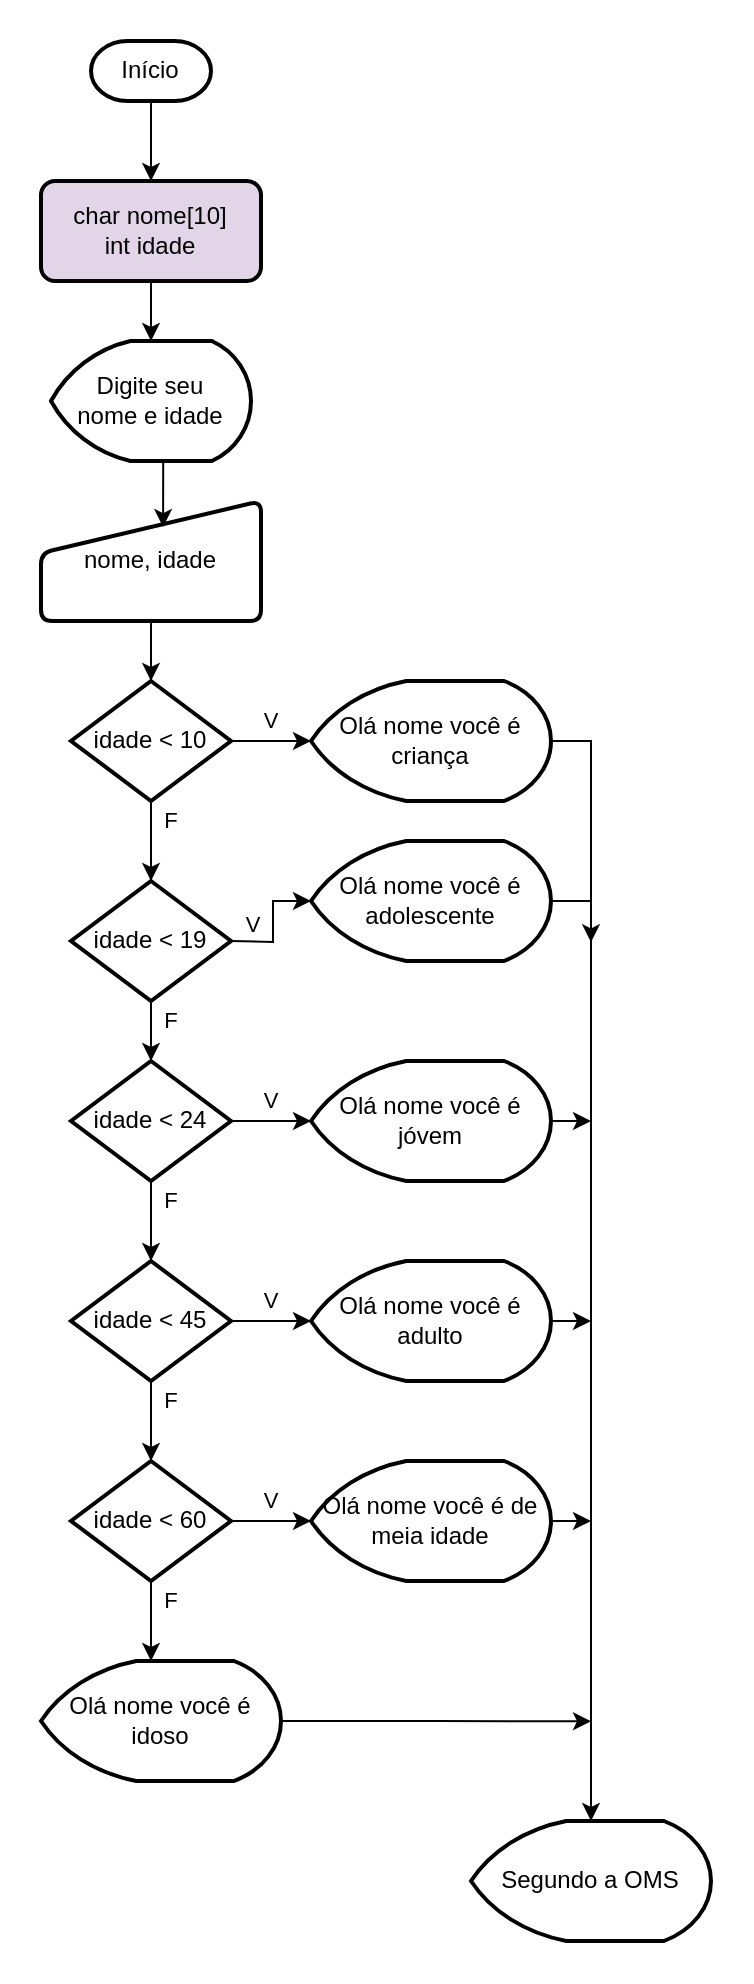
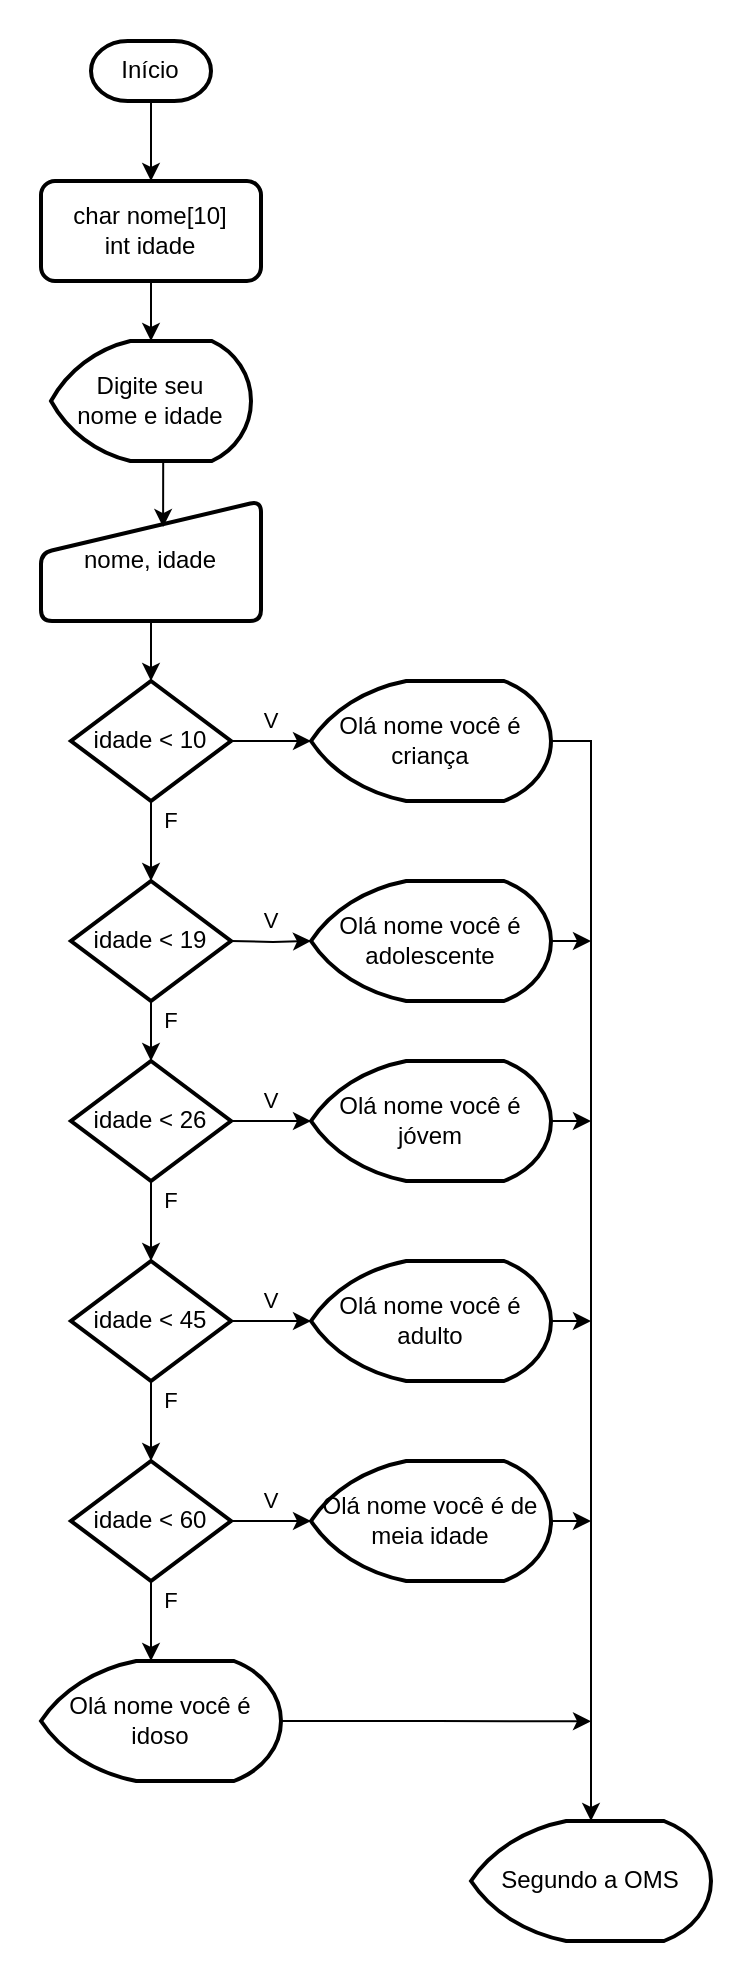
node "char nome[10] int idade": fillcolor #e1d5e7 -> #ffffff
node "Olá nome você é adolescente": moved (431, 901) -> (431, 941)
node "idade < 24": label "idade < 24" -> "idade < 26"
